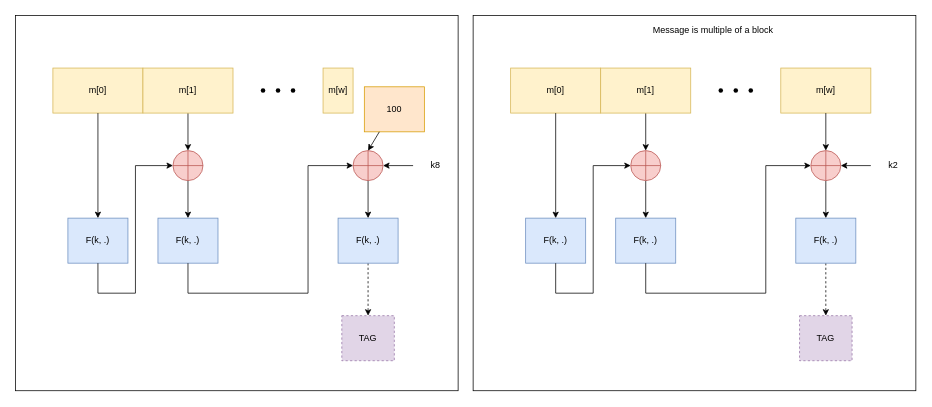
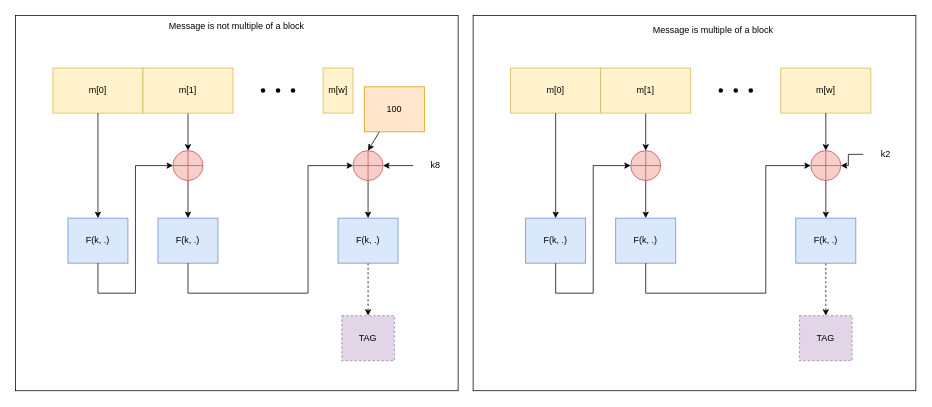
node "Message is not multiple of a block": added
node "k2": moved (893, 165) -> (885, 154)
